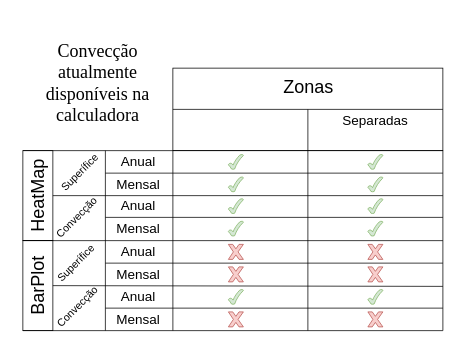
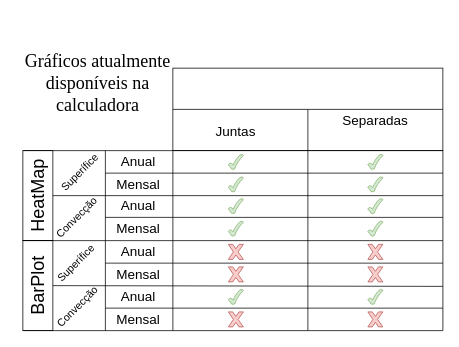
node "Convecção atualmente disponíveis na calculadora": label "Convecção atualmente disponíveis na calculadora" -> "Gráficos atualmente disponíveis na calculadora"
node "Zonas": removed
node "Juntas": added
